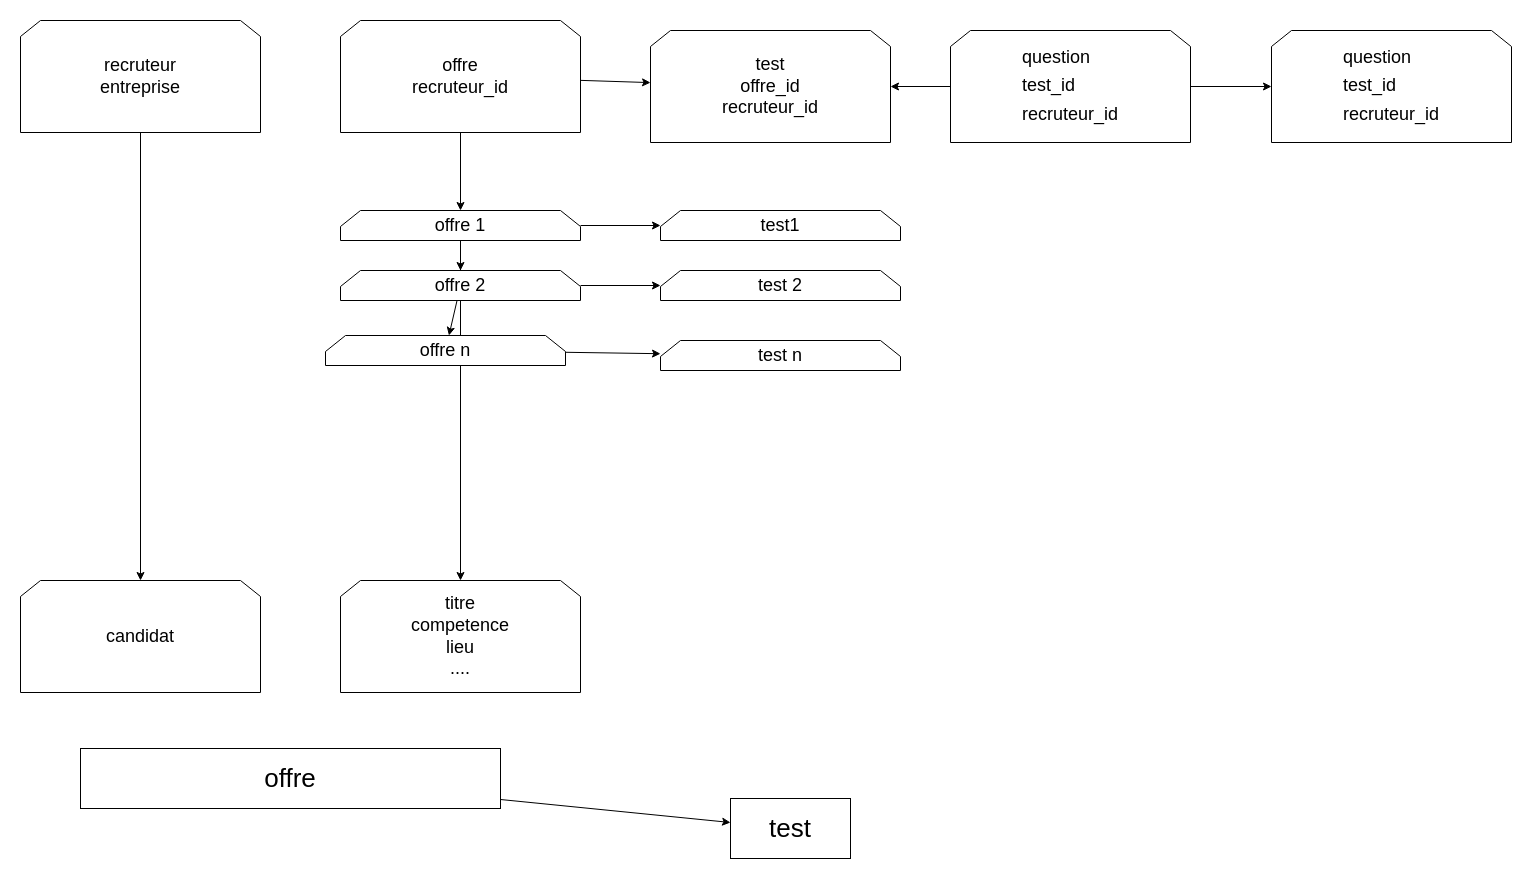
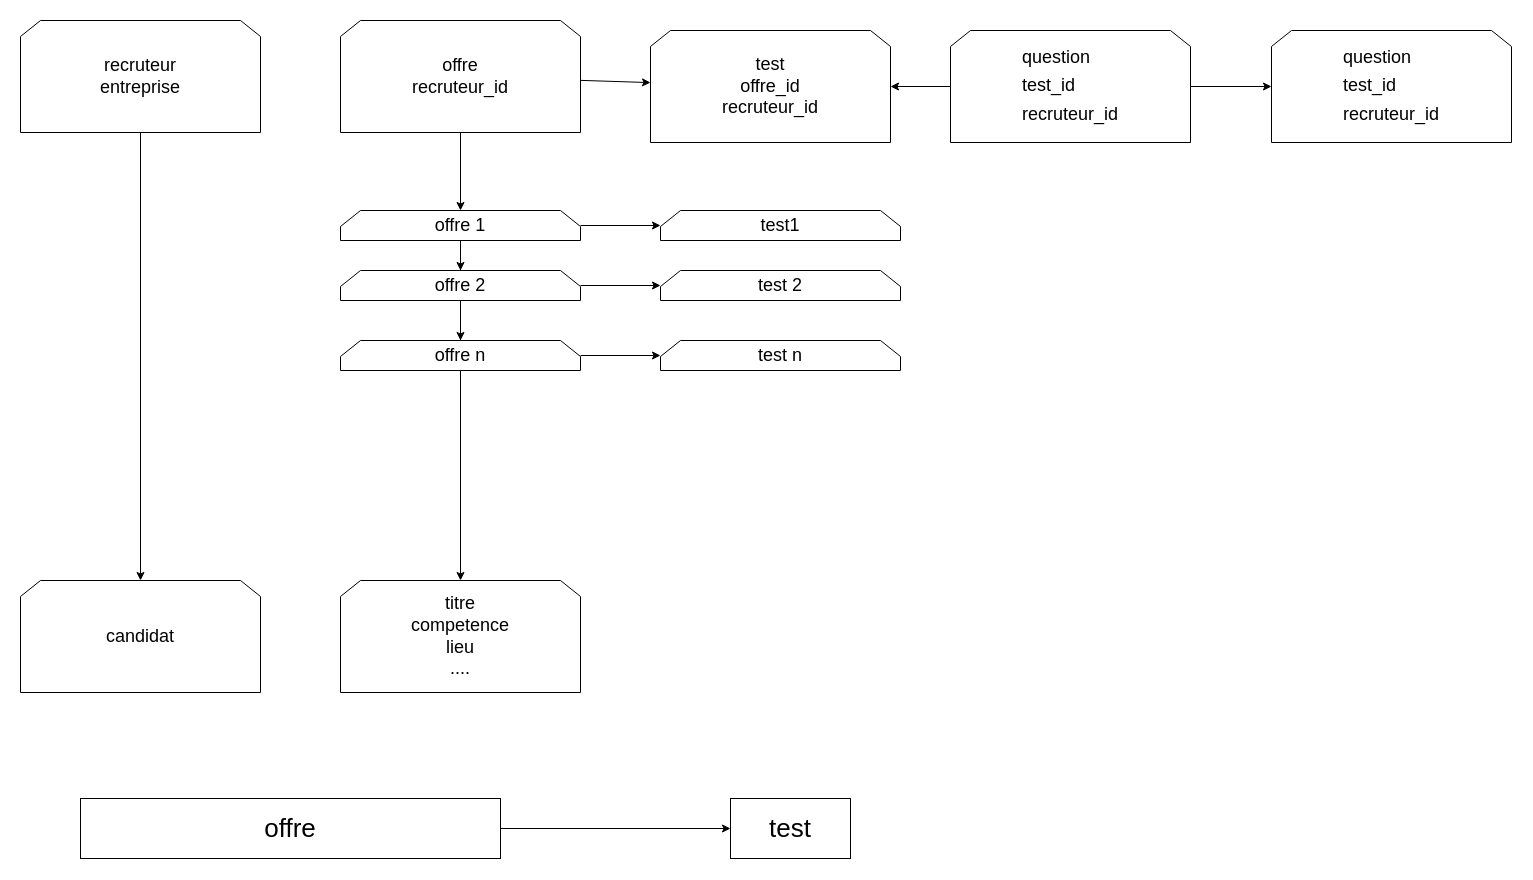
node "offre n": moved (446, 351) -> (461, 356)
node "offre": moved (291, 779) -> (291, 829)
